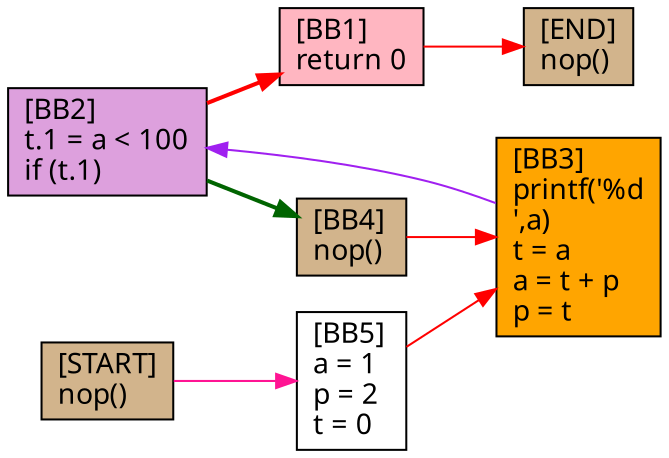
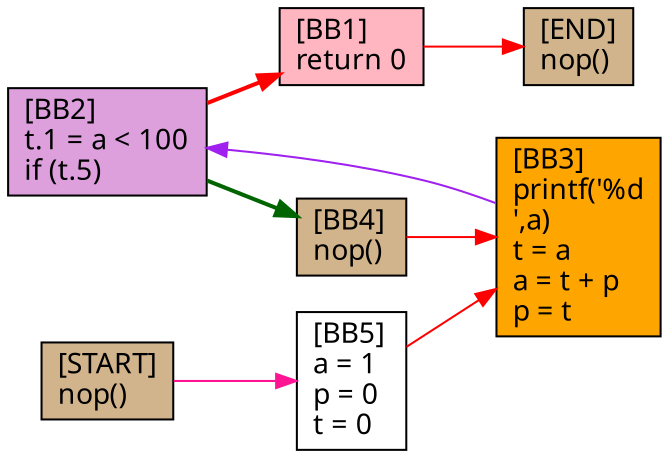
node "[BB2] t.1 = a < 100 if (t.1)": label "[BB2] t.1 = a < 100 if (t.1)" -> "[BB2] t.1 = a < 100 if (t.5)"
node "[BB5] a = 1 p = 2 t = 0": label "[BB5] a = 1 p = 2 t = 0" -> "[BB5] a = 1 p = 0 t = 0"
